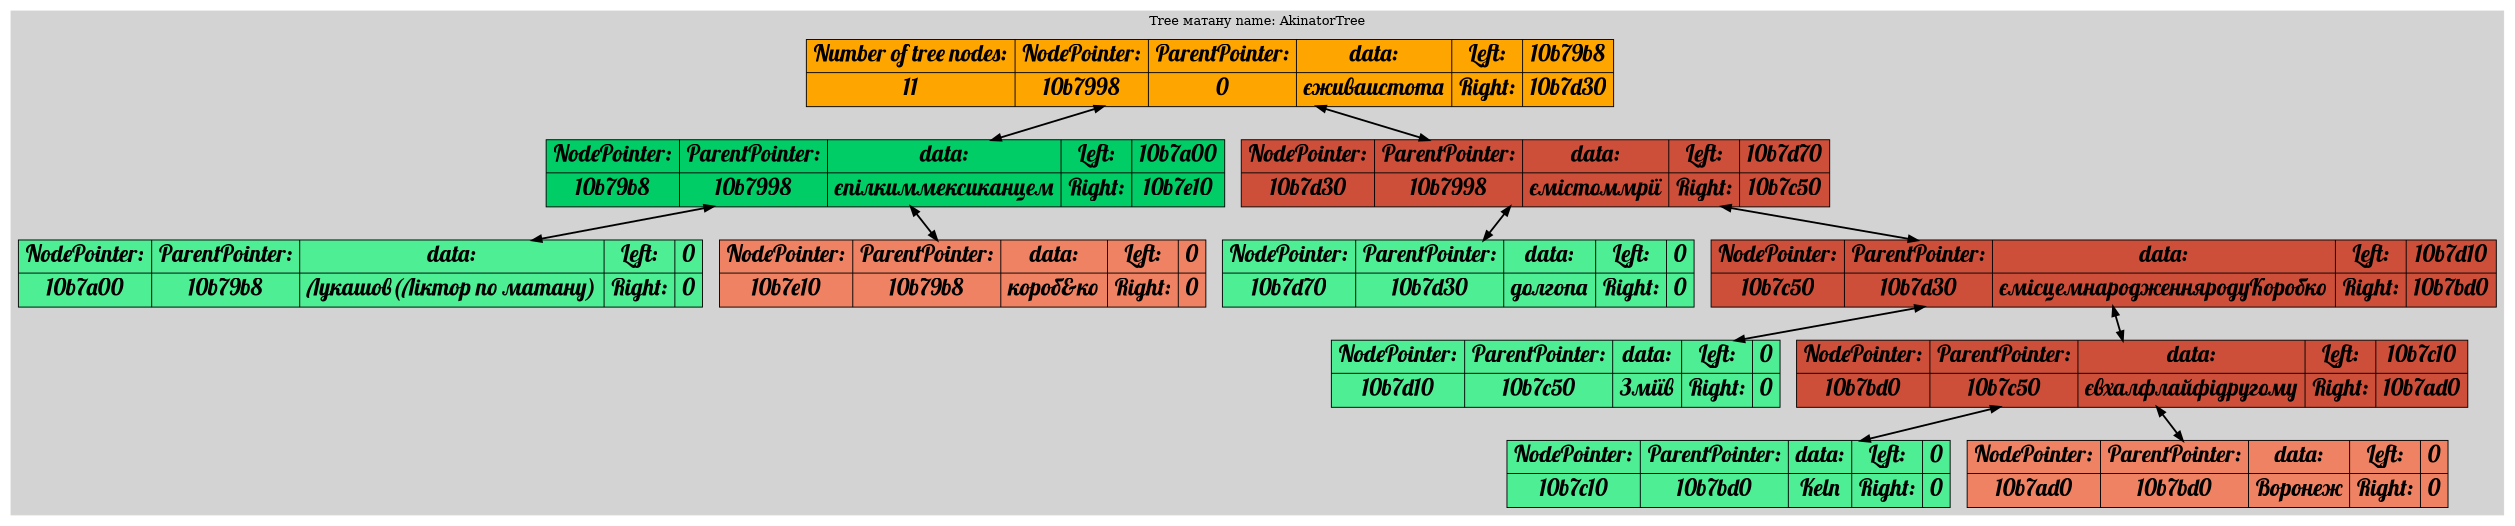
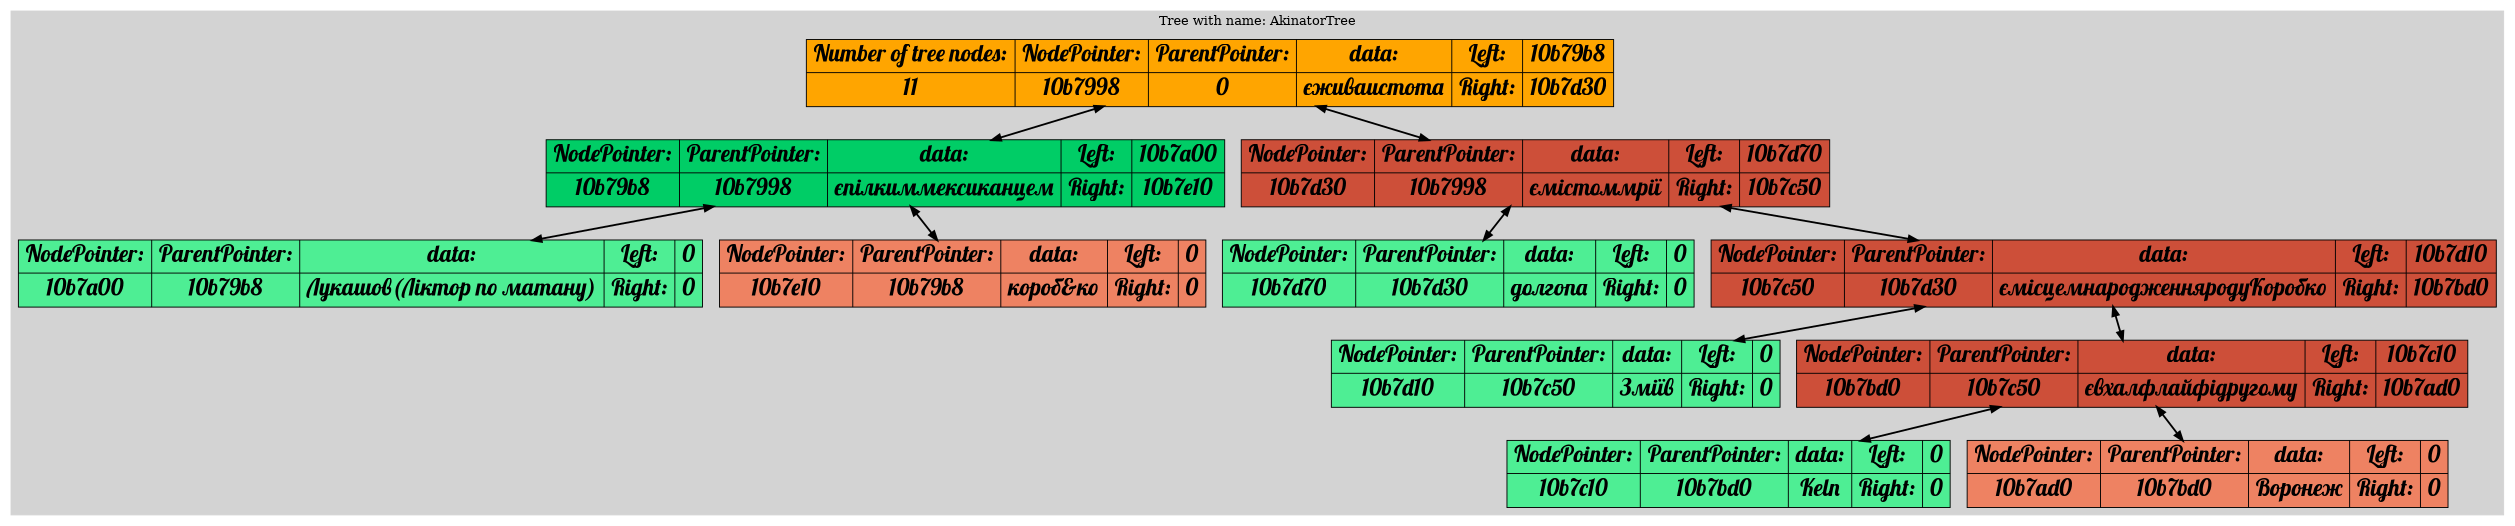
cluster "Tree матану name: AkinatorTree": label "Tree матану name: AkinatorTree" -> "Tree with name: AkinatorTree"
